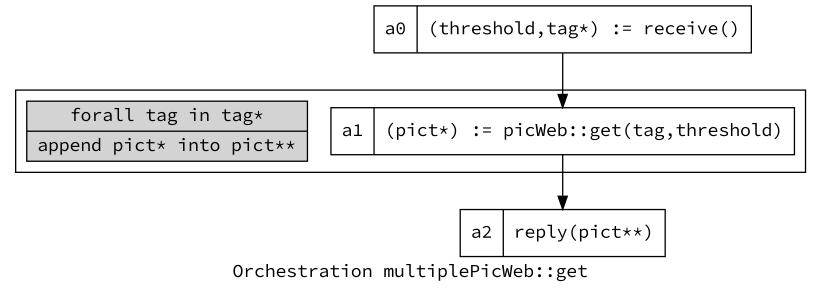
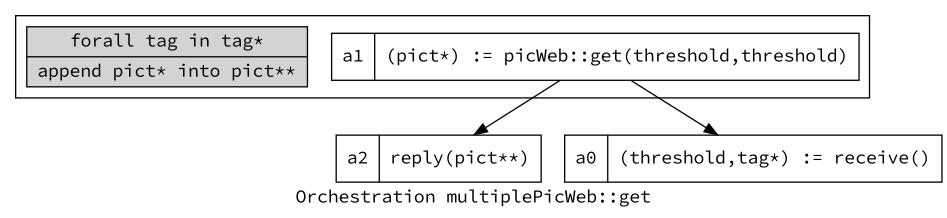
edge "a0" -> "a1": reversed
node "a1": text "(pict*) := picWeb::get(tag,threshold)" -> "(pict*) := picWeb::get(threshold,threshold)"
